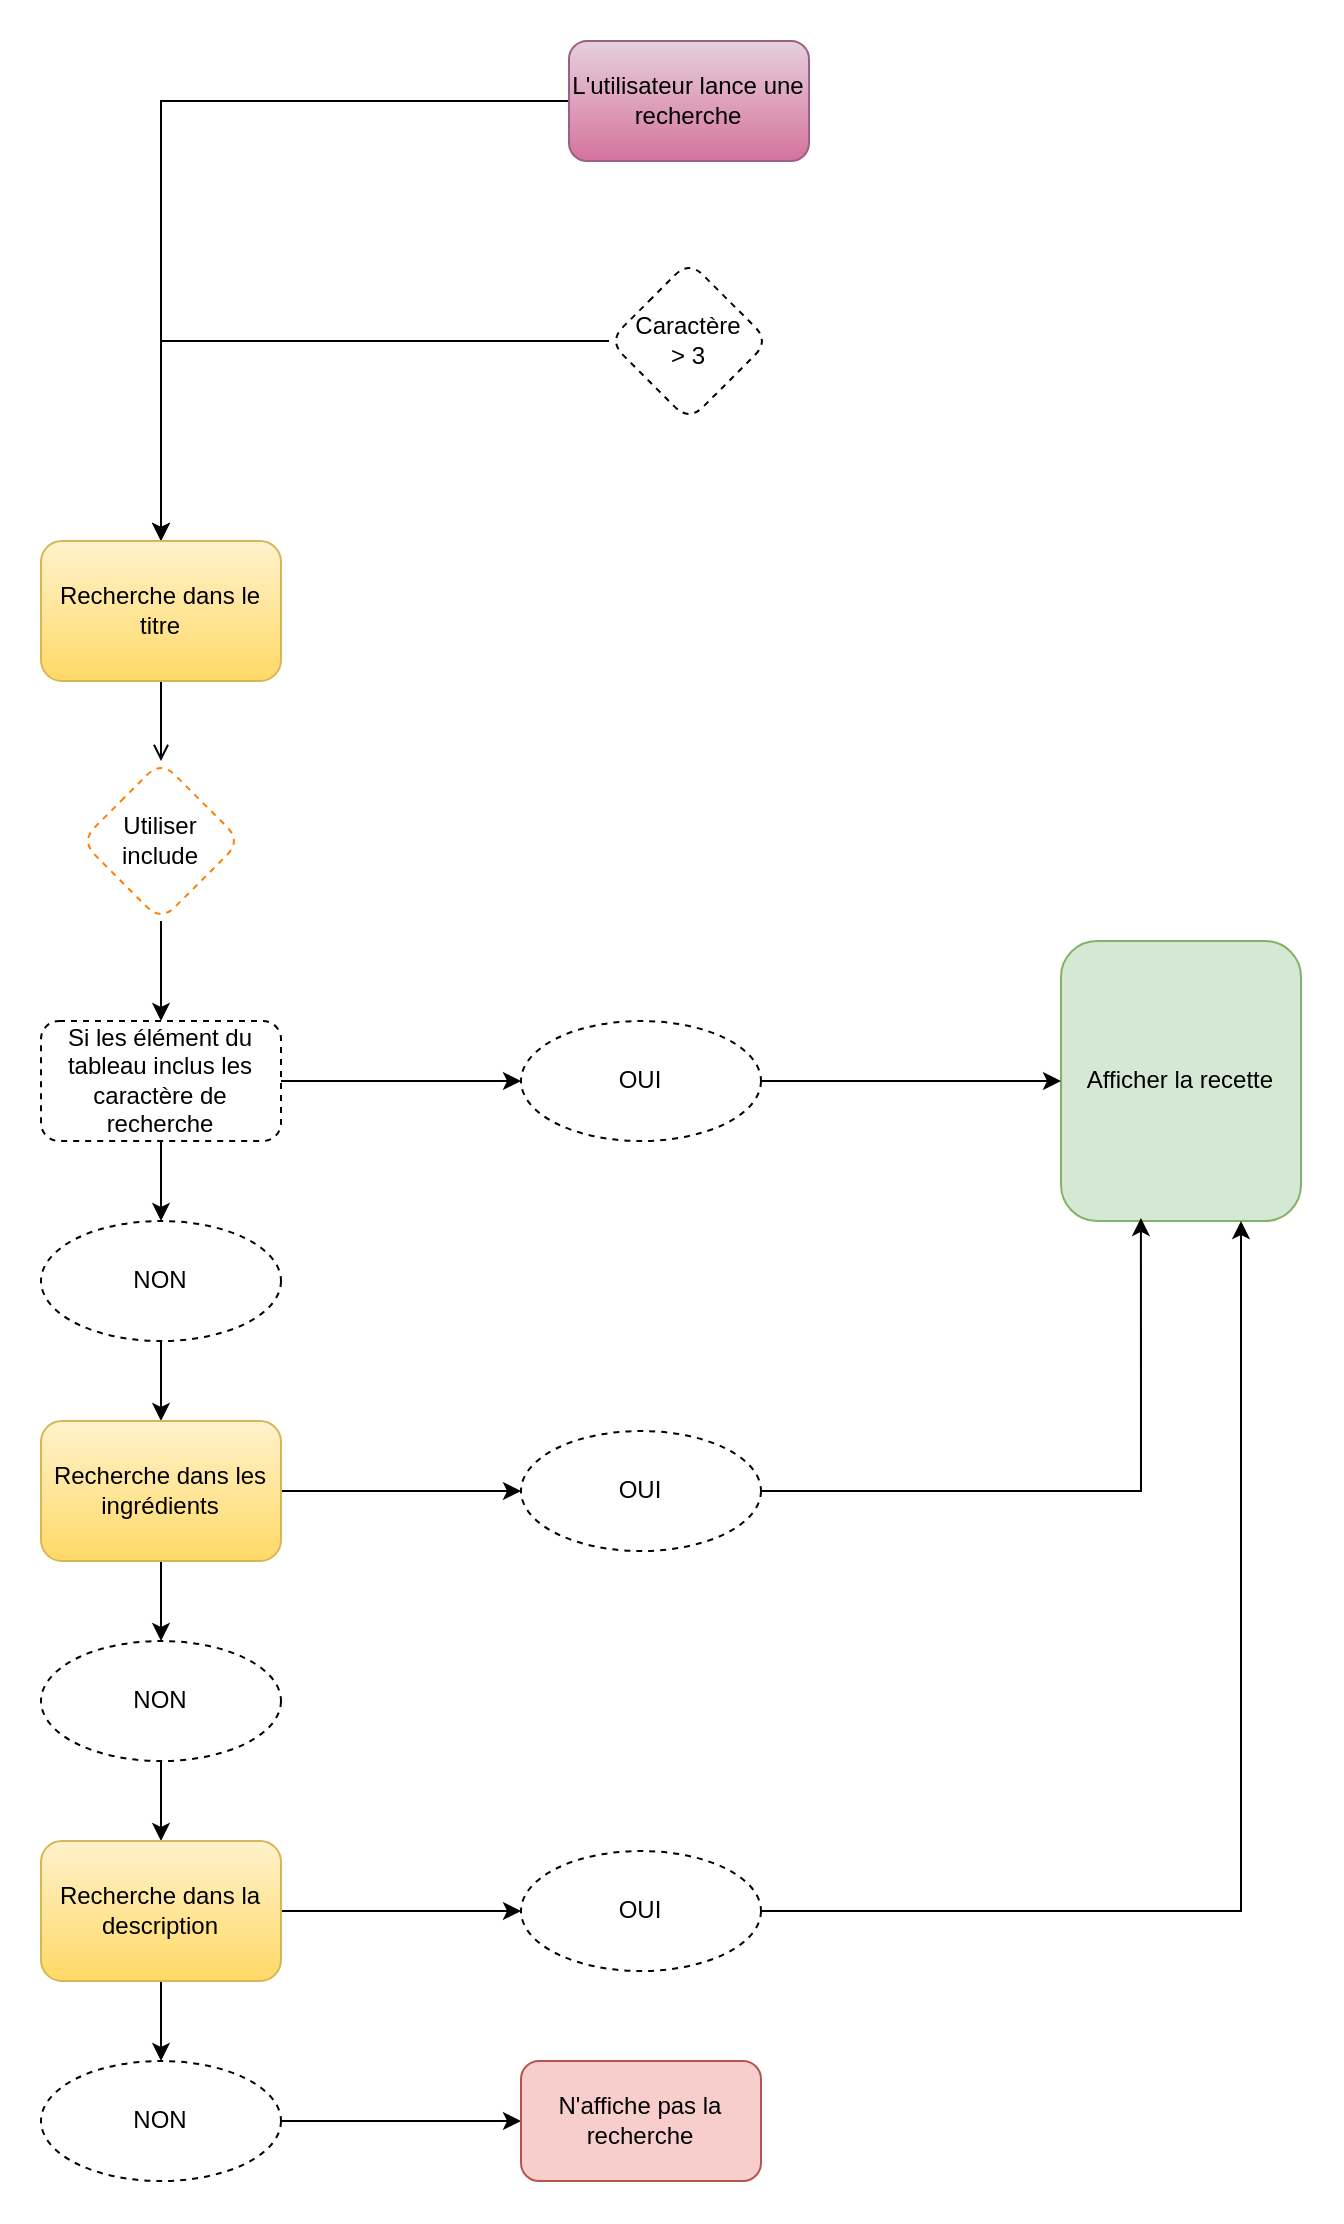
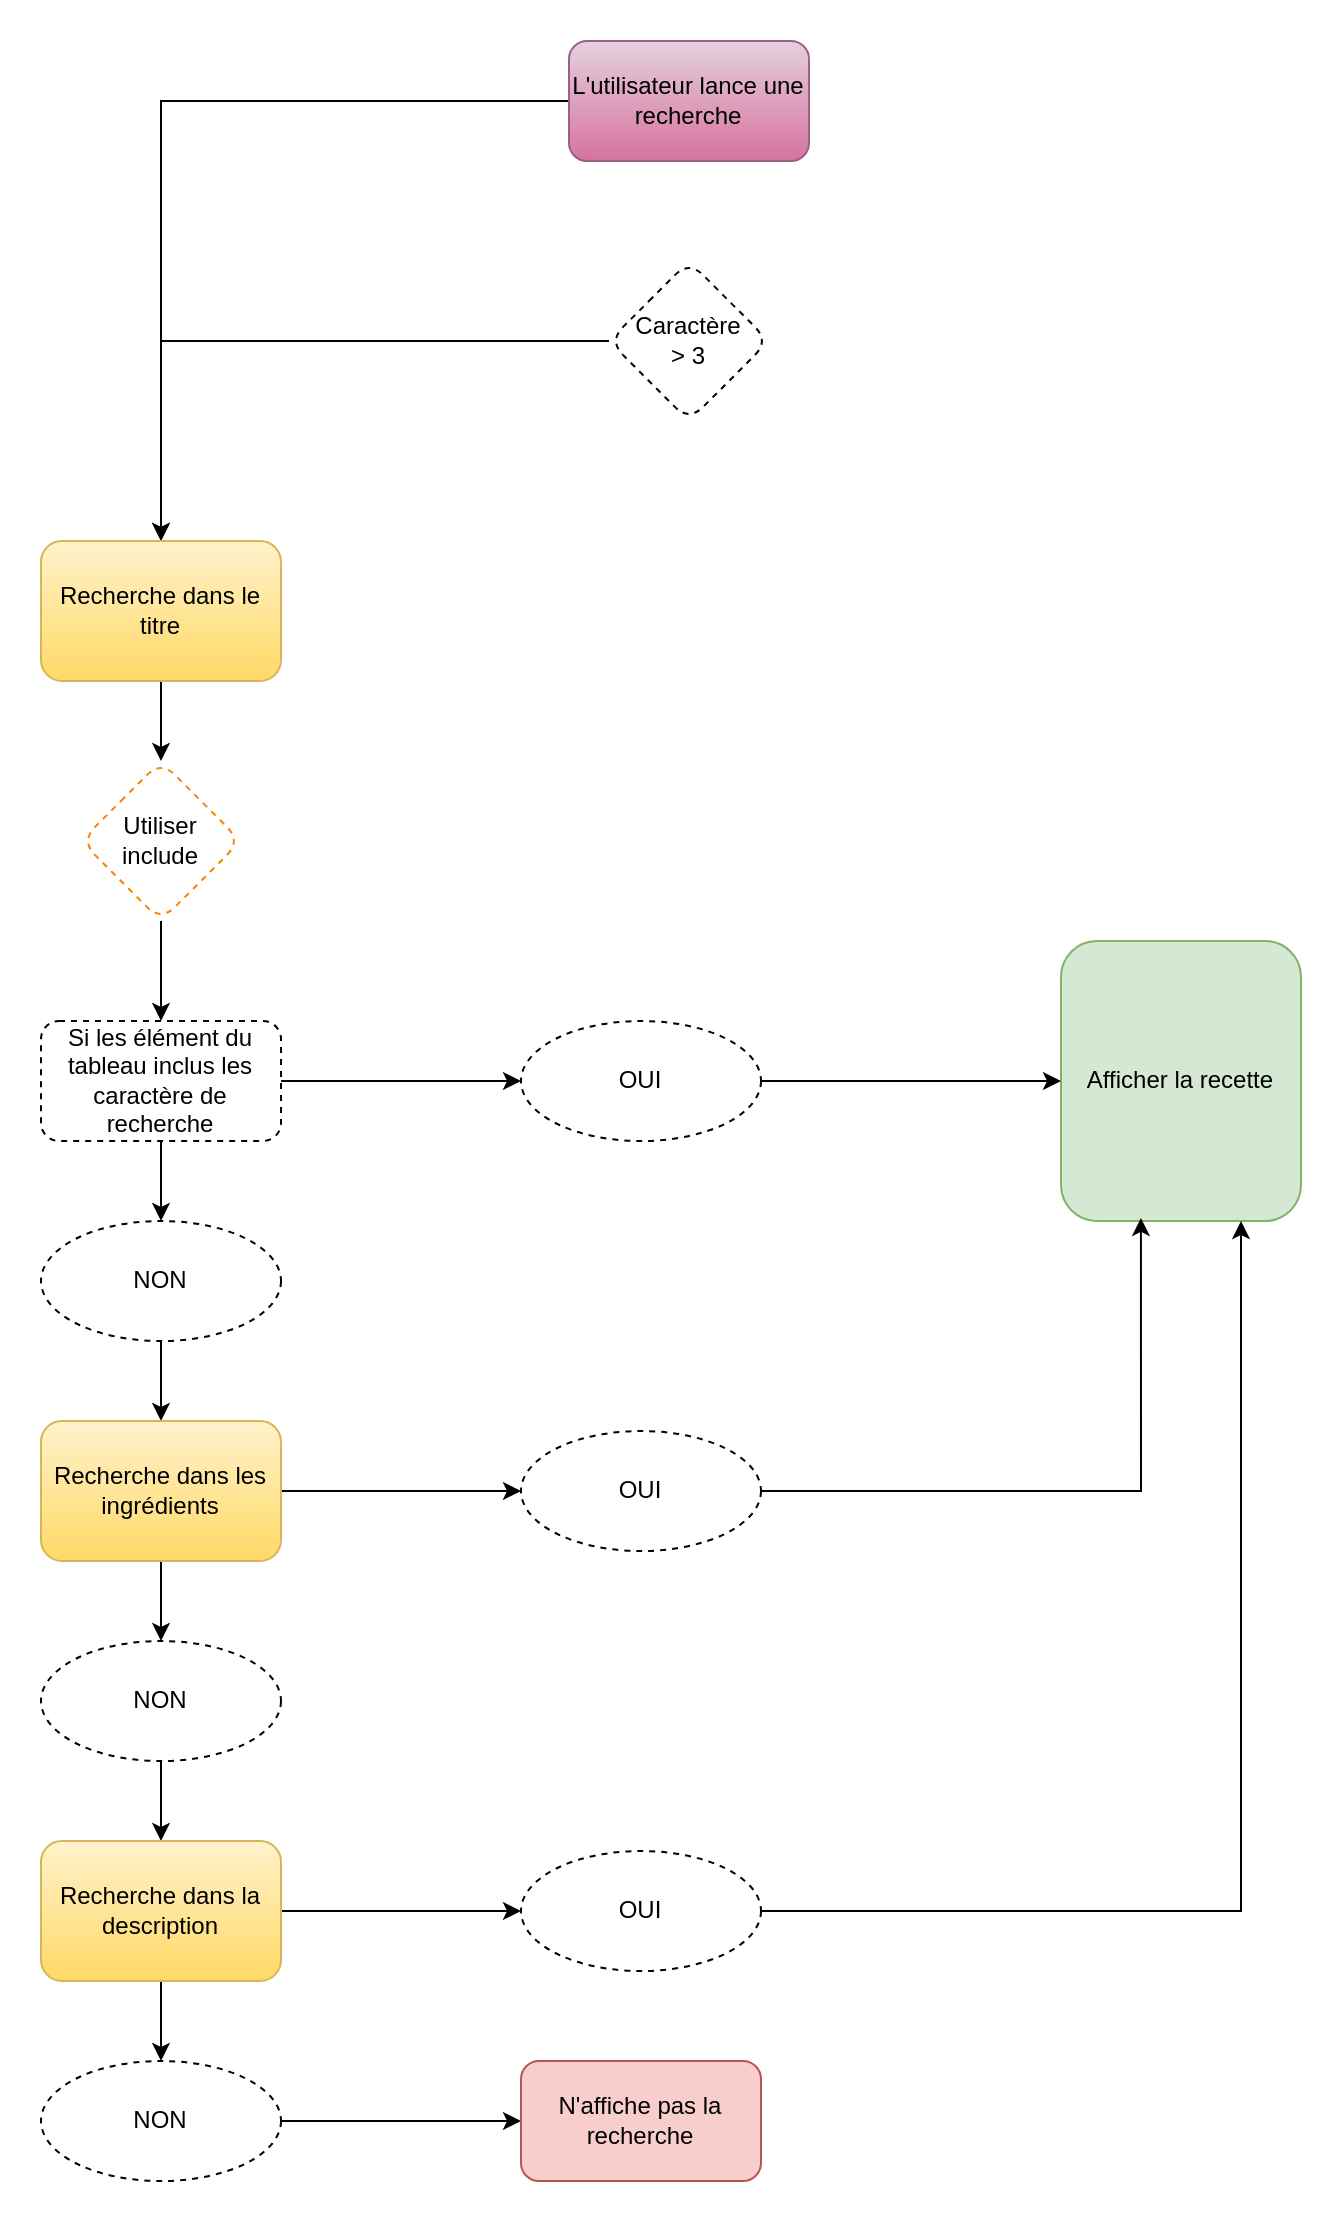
edge "Recherche dans le titre" -> "Utiliser include": arrowhead open -> classic
